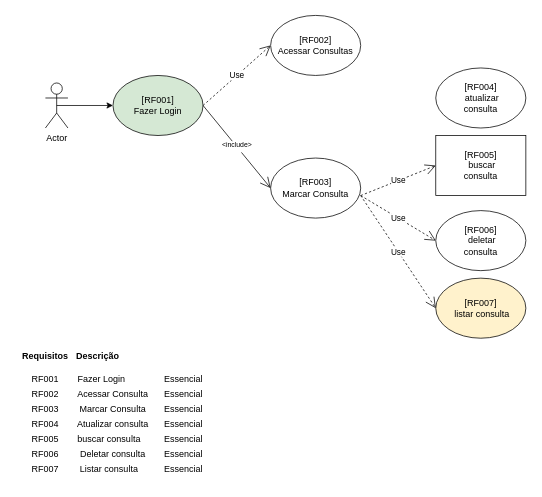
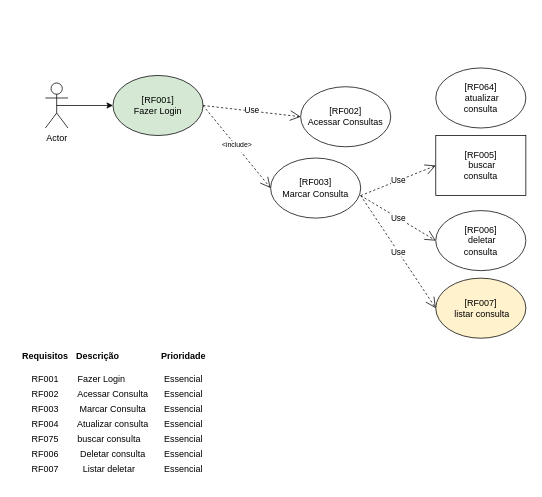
node "[RF002] Acessar Consultas": moved (315, 45) -> (345, 117)
node "[RF004] atualizar consulta": label "[RF004] atualizar consulta" -> "[RF064] atualizar consulta"
edge "[RF001] Fazer Login" -> "[RF003] Marcar Consulta": style solid -> dashed
node "Prioridade": added
node "RF005": label "RF005" -> "RF075"
node "Listar consulta": label "Listar consulta" -> "Listar deletar"
